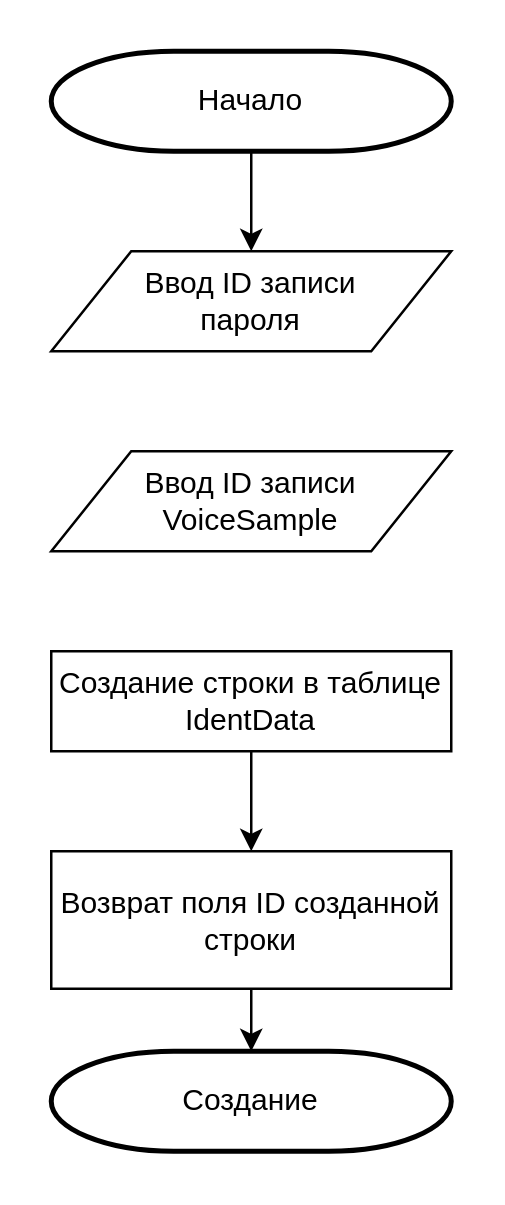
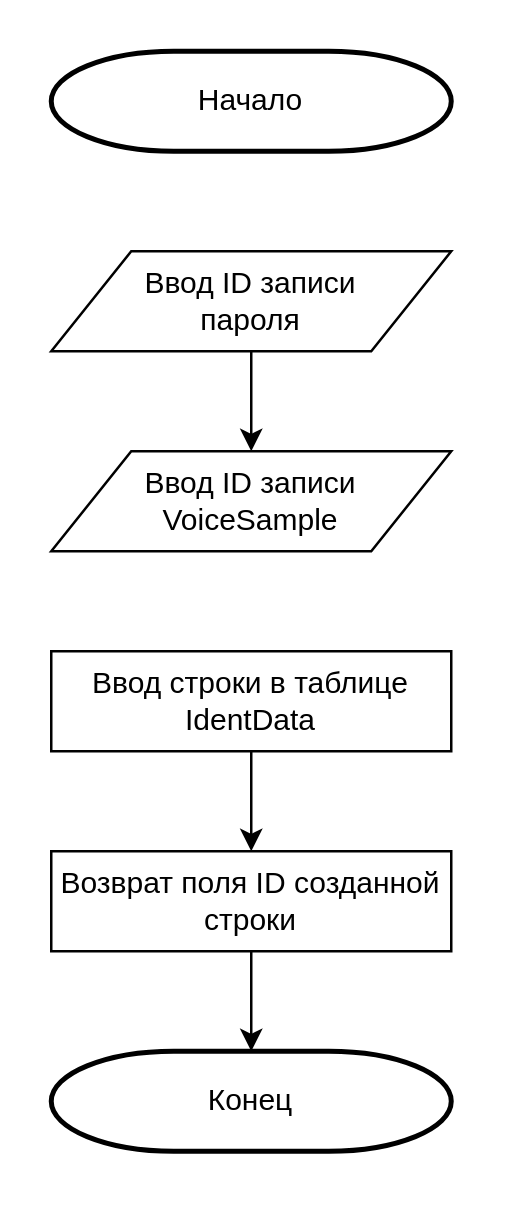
edge "Начало" -> "Ввод ID записи пароля": removed
edge "Ввод ID записи пароля" -> "Ввод ID записи VoiceSample": added
node "Создание строки в таблице IdentData": label "Создание строки в таблице IdentData" -> "Ввод строки в таблице IdentData"
node "Возврат поля ID созданной строки": size 400x138 -> 400x100
node "Создание": label "Создание" -> "Конец"
